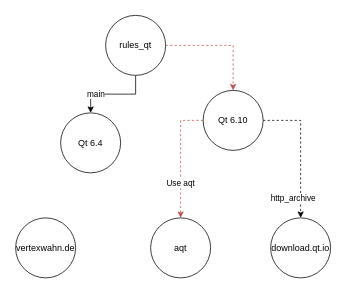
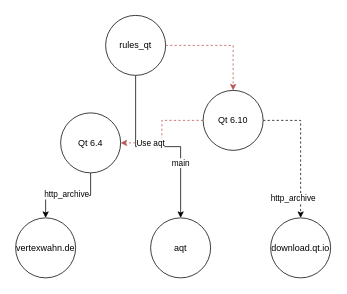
edge "rules_qt" -> "Qt 6.4": now "rules_qt" -> "aqt"
edge "Qt 6.10" -> "aqt": now "Qt 6.10" -> "Qt 6.4"
edge "Qt 6.4" -> "vertexwahn.de": added, label "http_archive"
